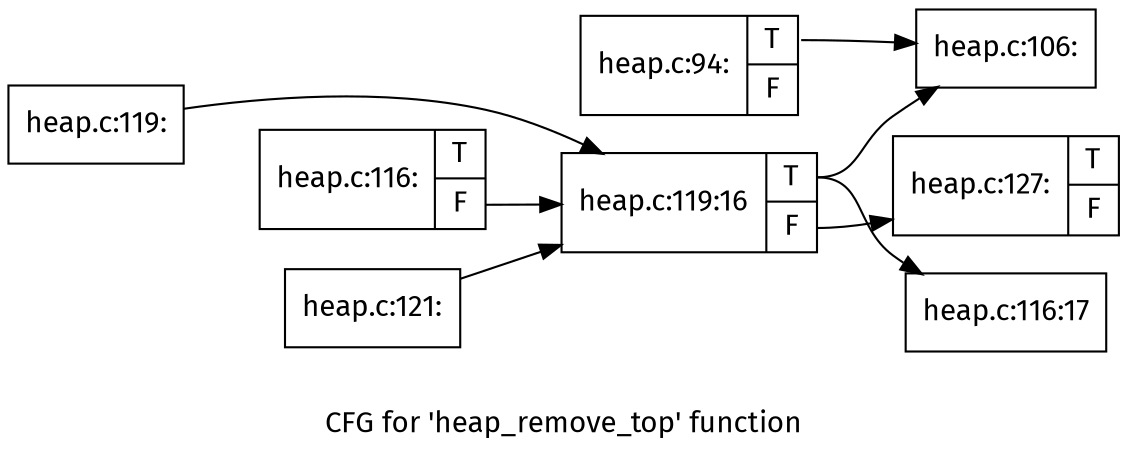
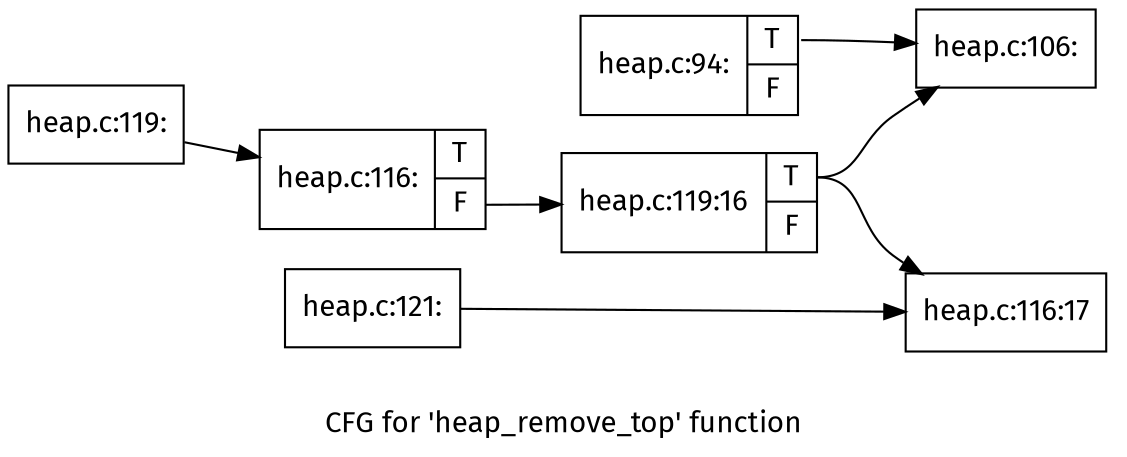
edge "heap.c:119:" -> "heap.c:119:16": now "heap.c:119:" -> "heap.c:116:"
node "heap.c:127:": removed
edge "heap.c:121:" -> "heap.c:119:16": now "heap.c:121:" -> "heap.c:116:17"
